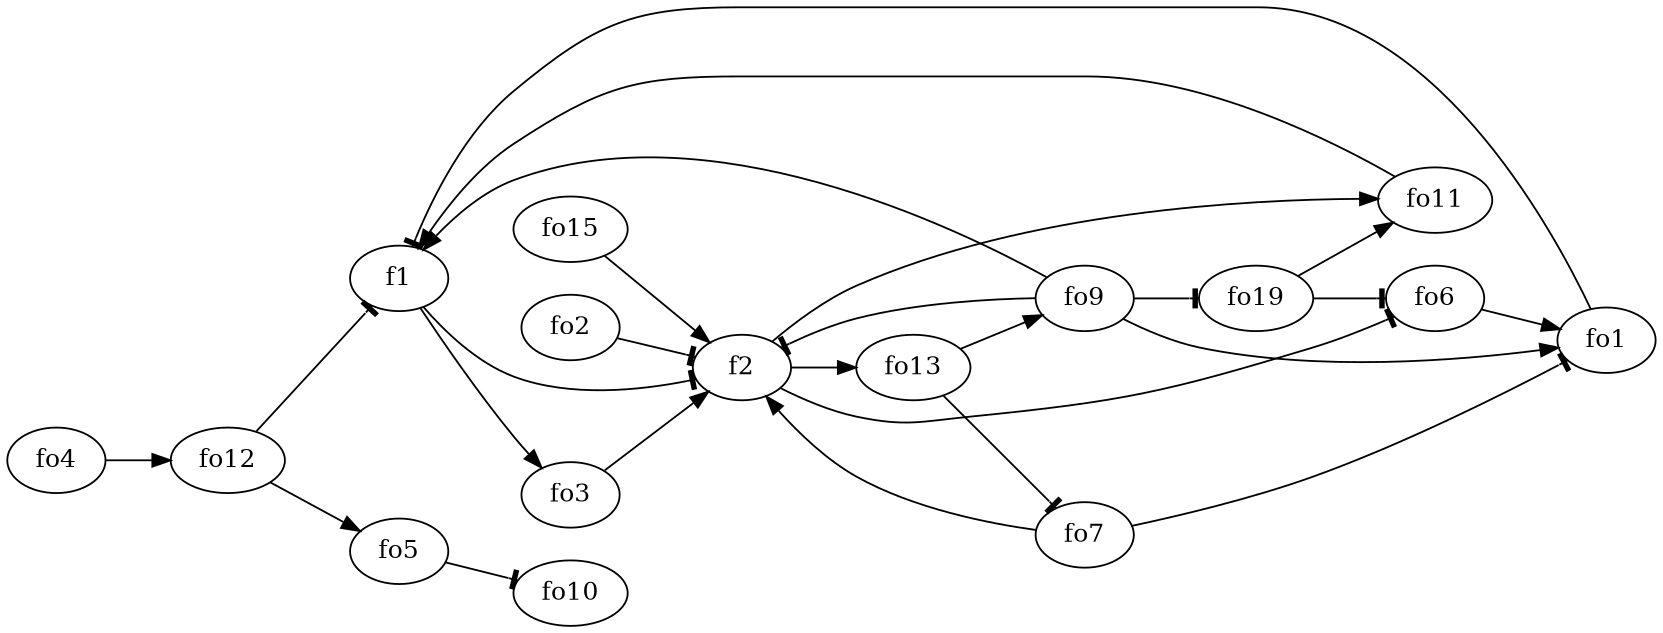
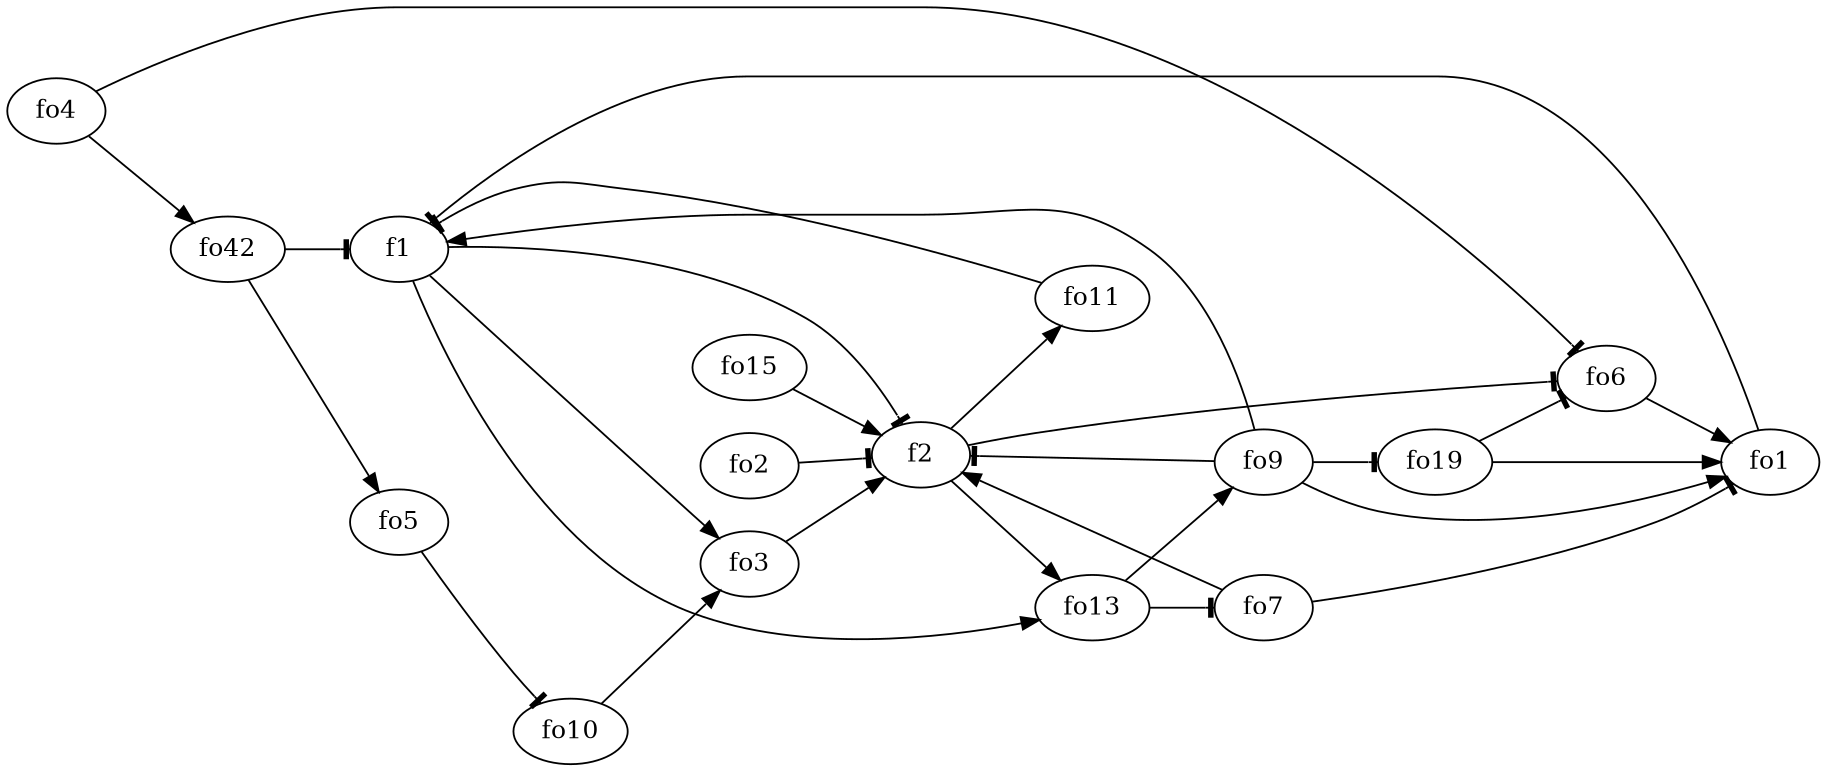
edge "fo4" -> "fo6": added
edge "fo11" -> "f1": arrowhead normal -> tee
edge "fo19" -> "fo11": now "fo19" -> "fo1"
node "fo12": label "fo12" -> "fo42"
edge "f1" -> "fo13": added
edge "fo10" -> "fo3": added
